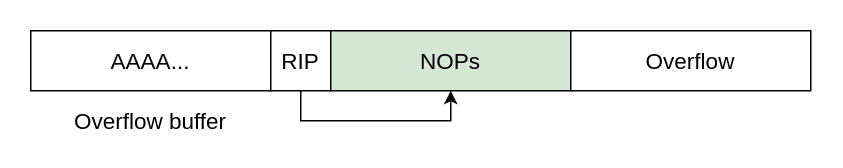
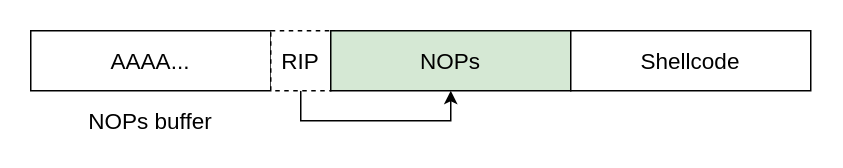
node "RIP": style solid -> dashed
node "Overflow": label "Overflow" -> "Shellcode"
node "Overflow buffer": label "Overflow buffer" -> "NOPs buffer"
